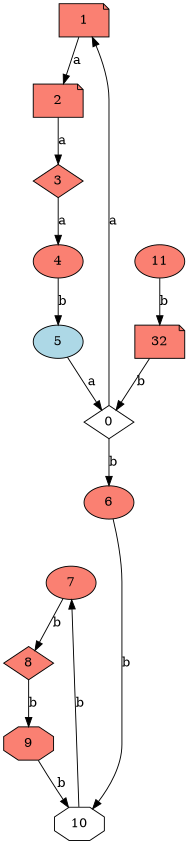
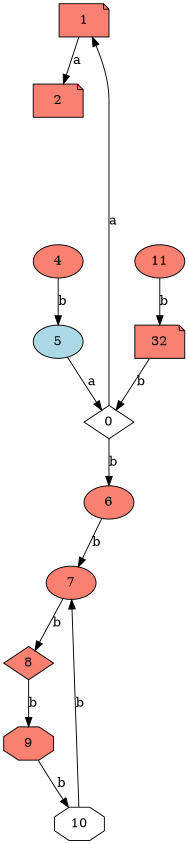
node "3": removed
edge "6" -> "10": now "6" -> "7"
